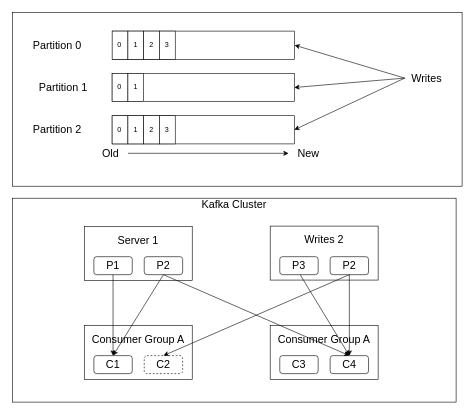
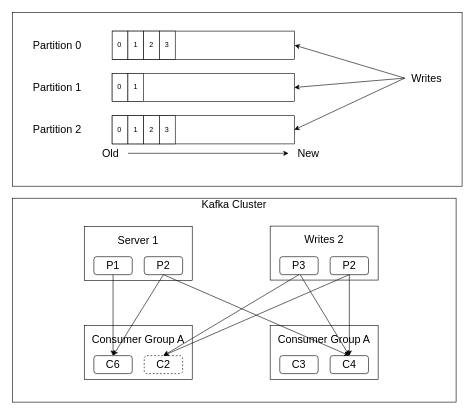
node "Partition 1": moved (64, 88) -> (58, 88)
edge "P3" -> "C2": added
node "C1": label "C1" -> "C6"
